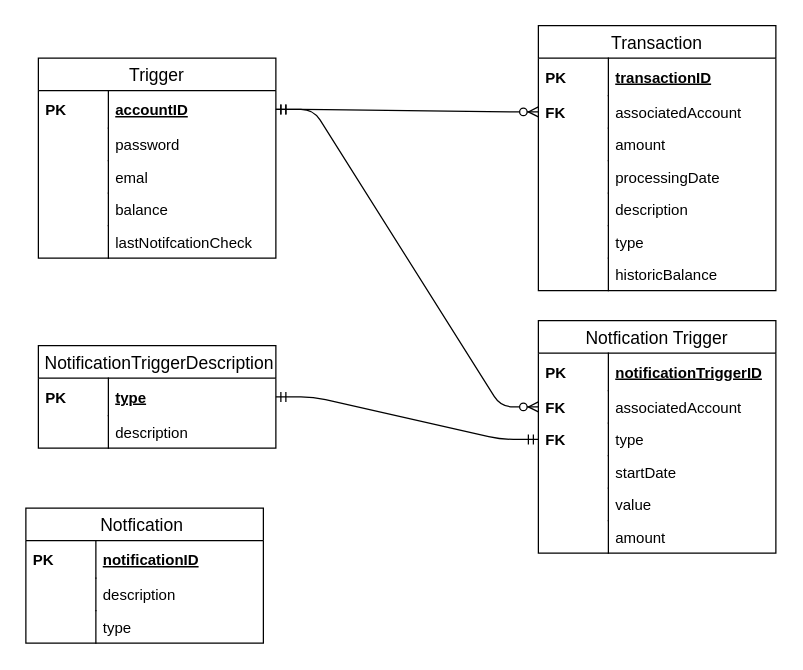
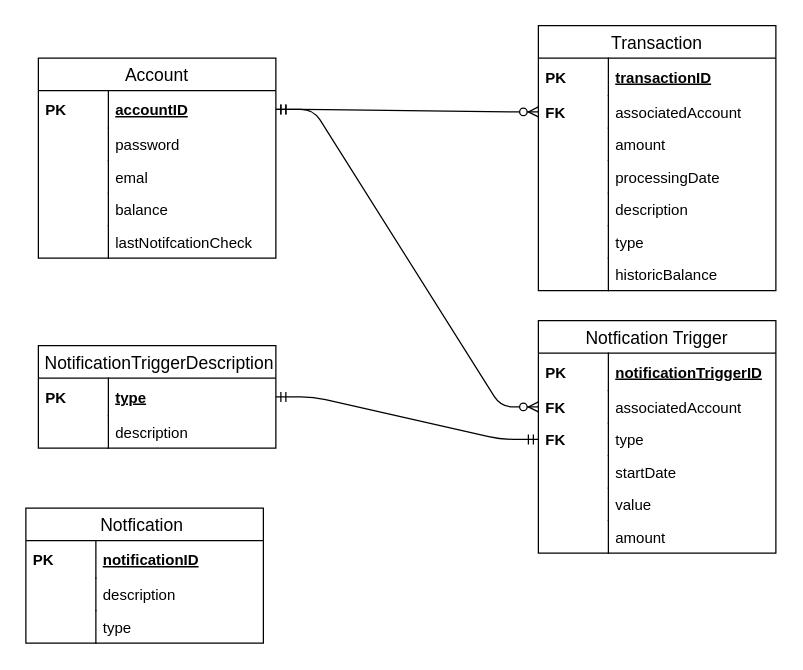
node "Trigger": label "Trigger" -> "Account"
